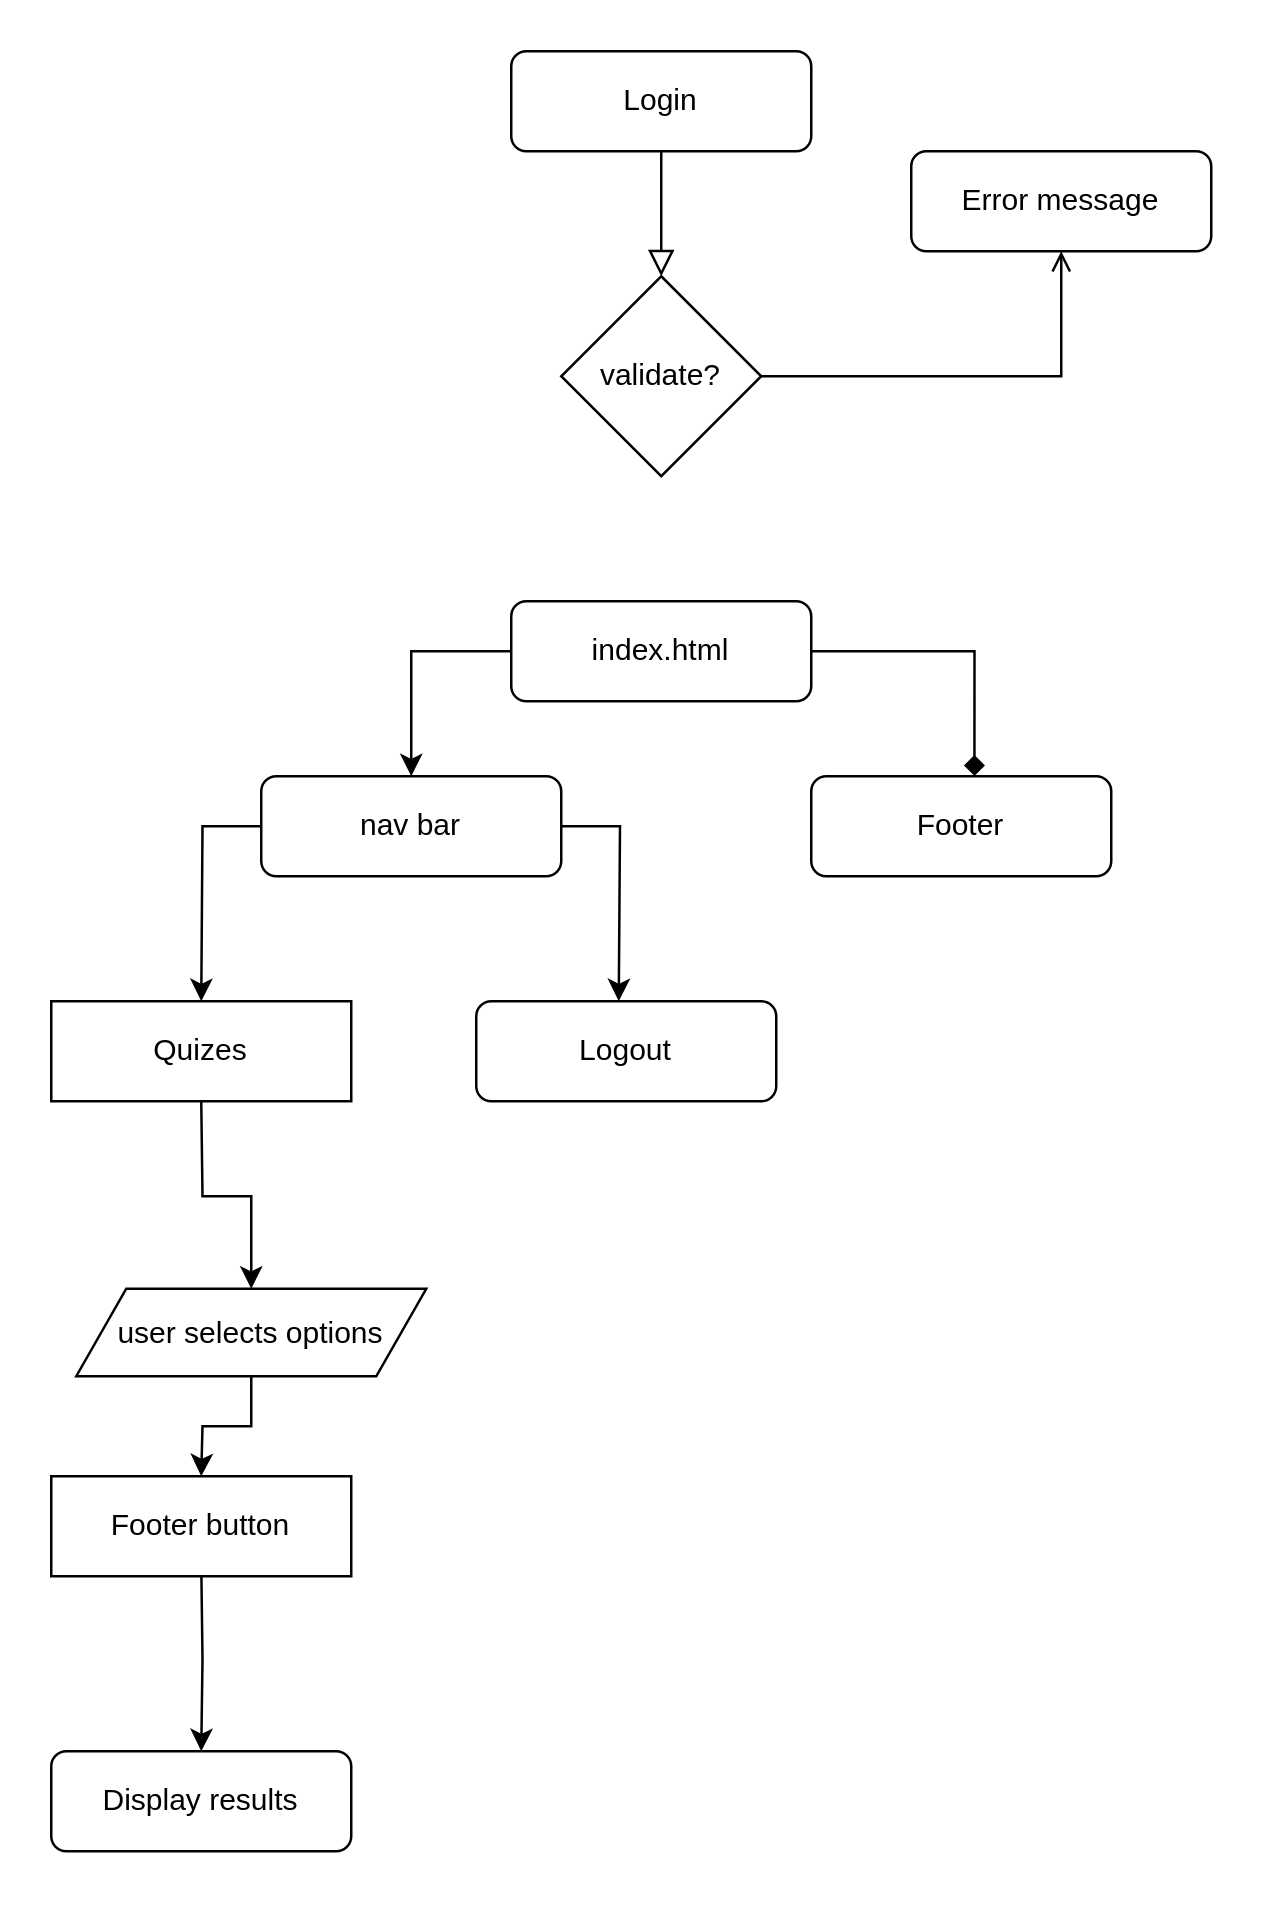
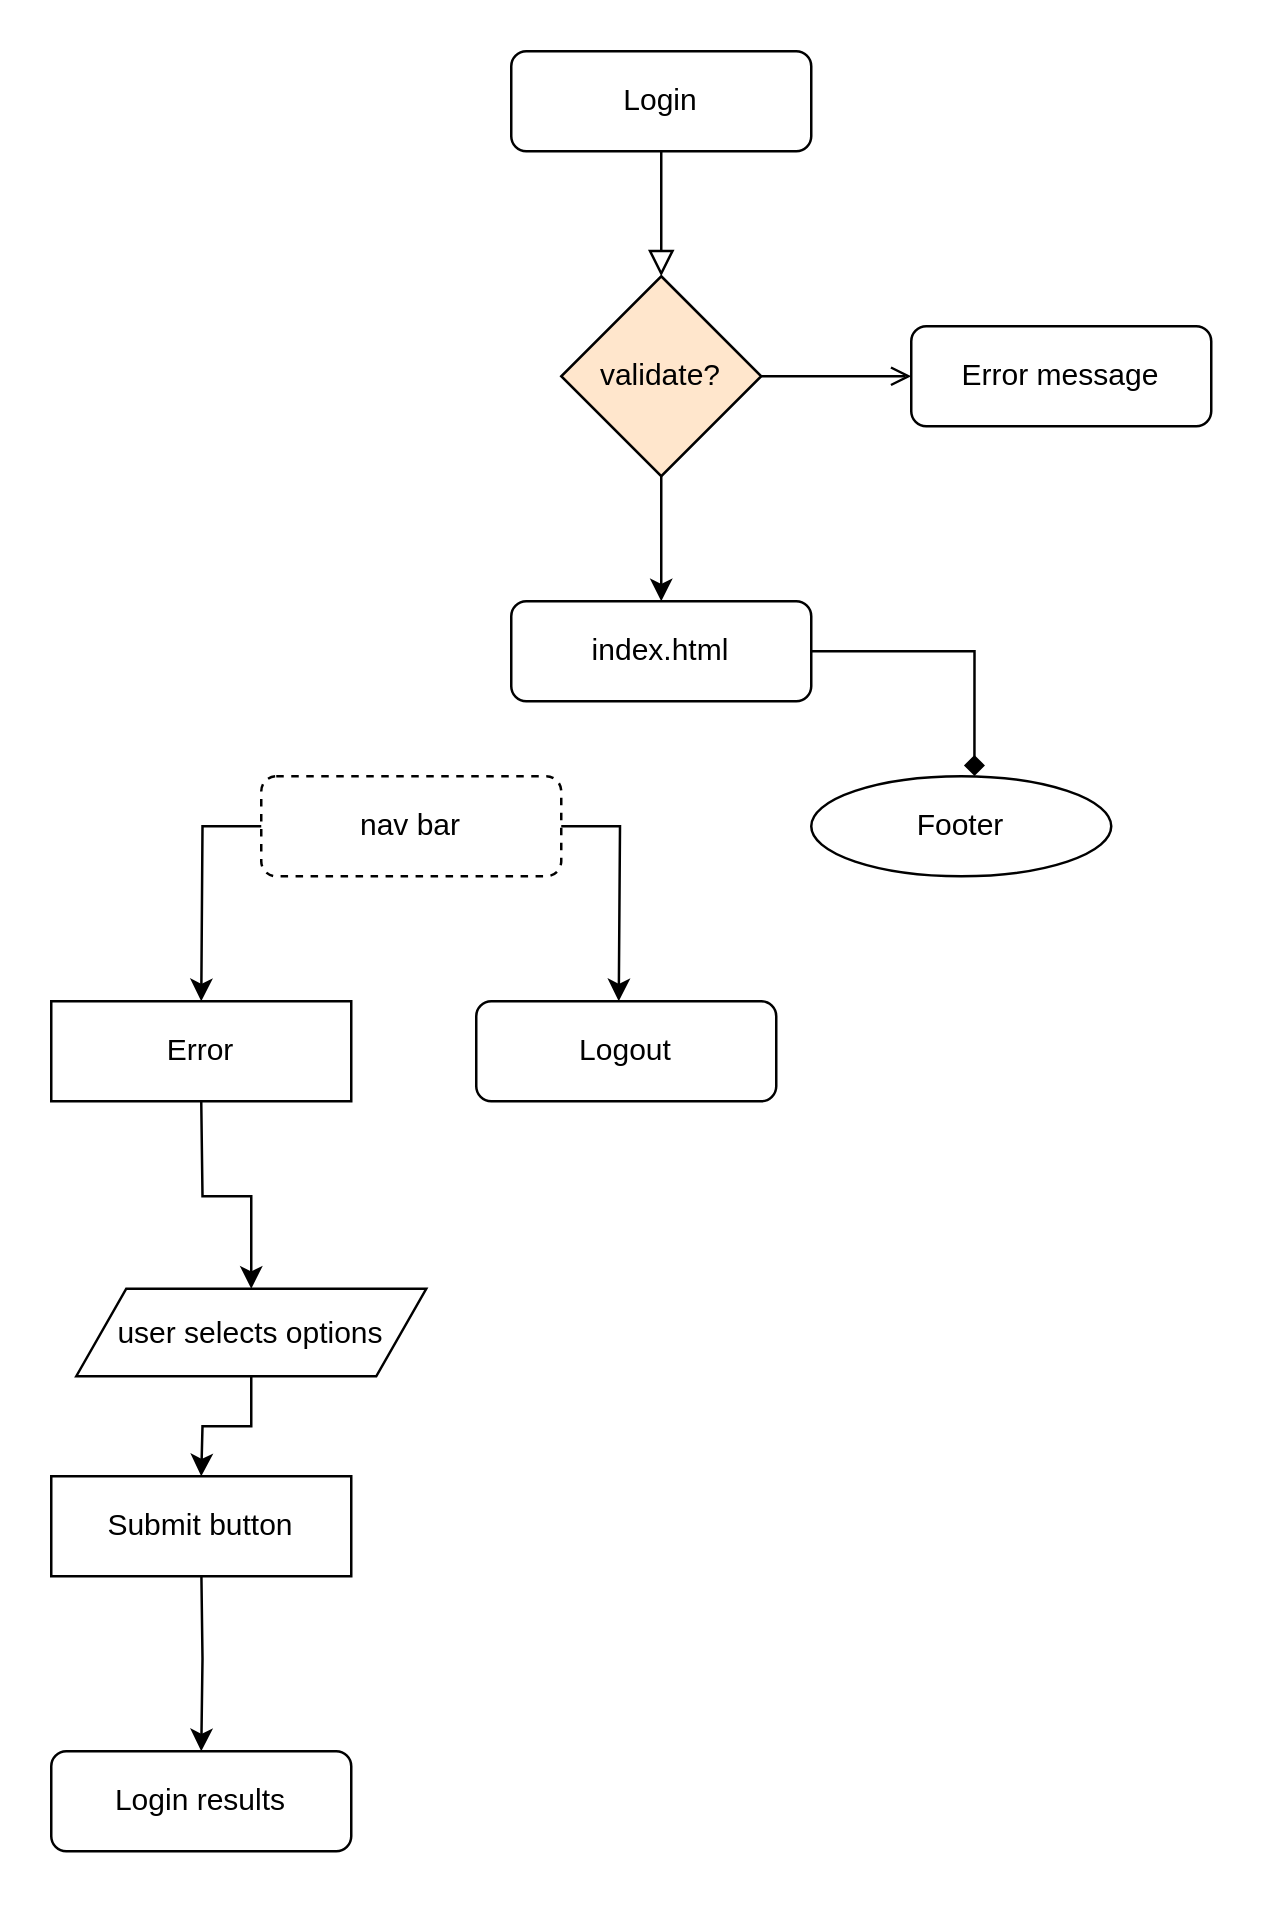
node "Error message": moved (1061, 201) -> (1061, 376)
node "validate?": fillcolor #ffffff -> #ffe6cc
edge "validate?" -> "index.html": added
edge "index.html" -> "nav bar": removed
node "nav bar": style solid -> dashed
node "Footer": shape rounded rectangle -> ellipse
node "Quizes": label "Quizes" -> "Error"
node "Footer button": label "Footer button" -> "Submit button"
node "Display results": label "Display results" -> "Login results"
